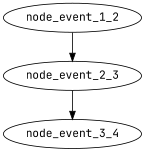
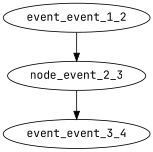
node "node_event_1_2": label "node_event_1_2" -> "event_event_1_2"
node "node_event_3_4": label "node_event_3_4" -> "event_event_3_4"
